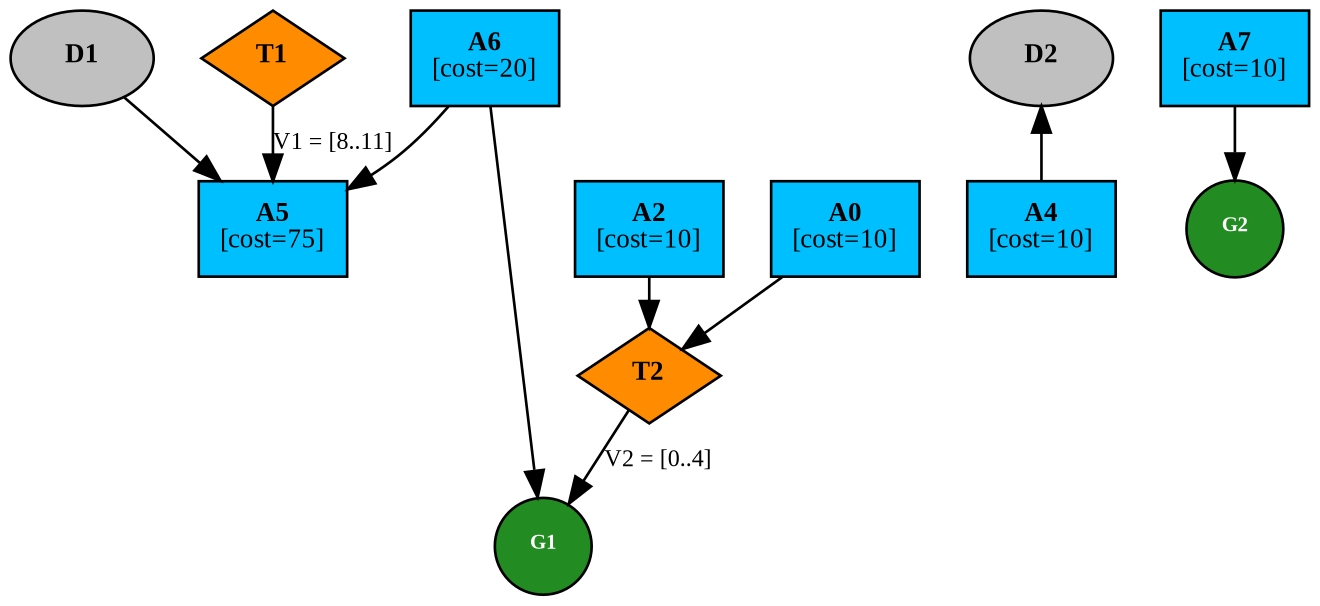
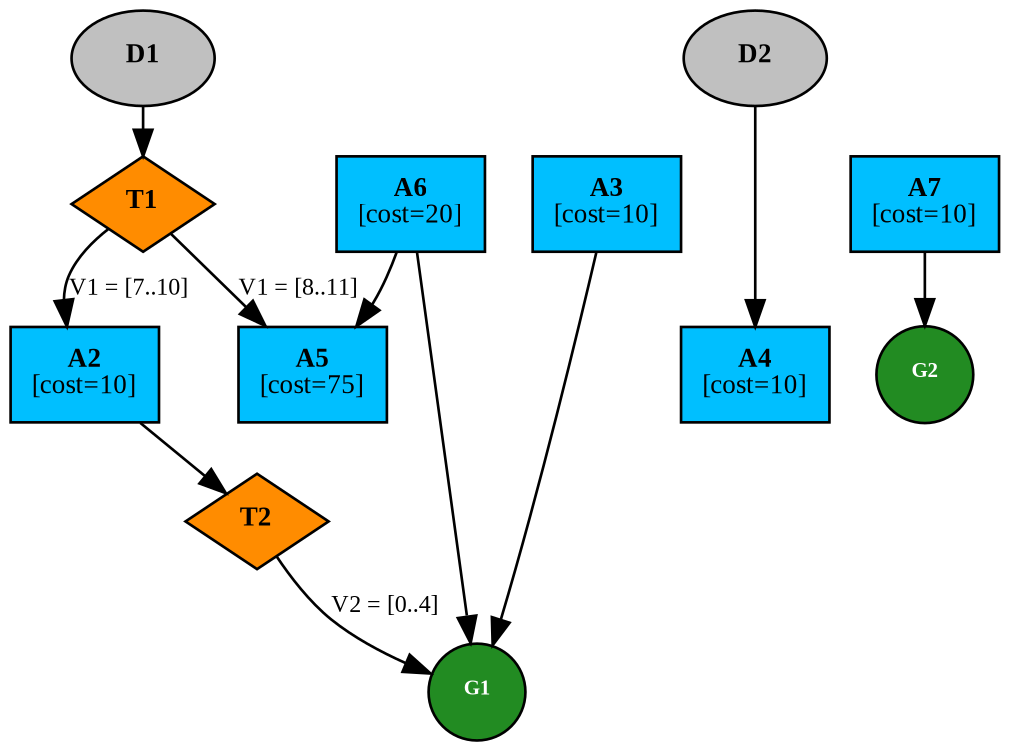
edge "D1" -> "A5": now "D1" -> "T1"
edge "A4" -> "D2": reversed
node "A3": added
node "A0": removed
edge "T1" -> "A2": added, label "V1 = [7..10]"
